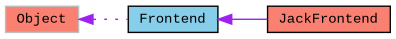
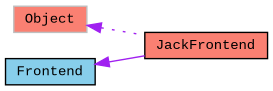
edge "Frontend" -> "Object": now "JackFrontend" -> "Object"
